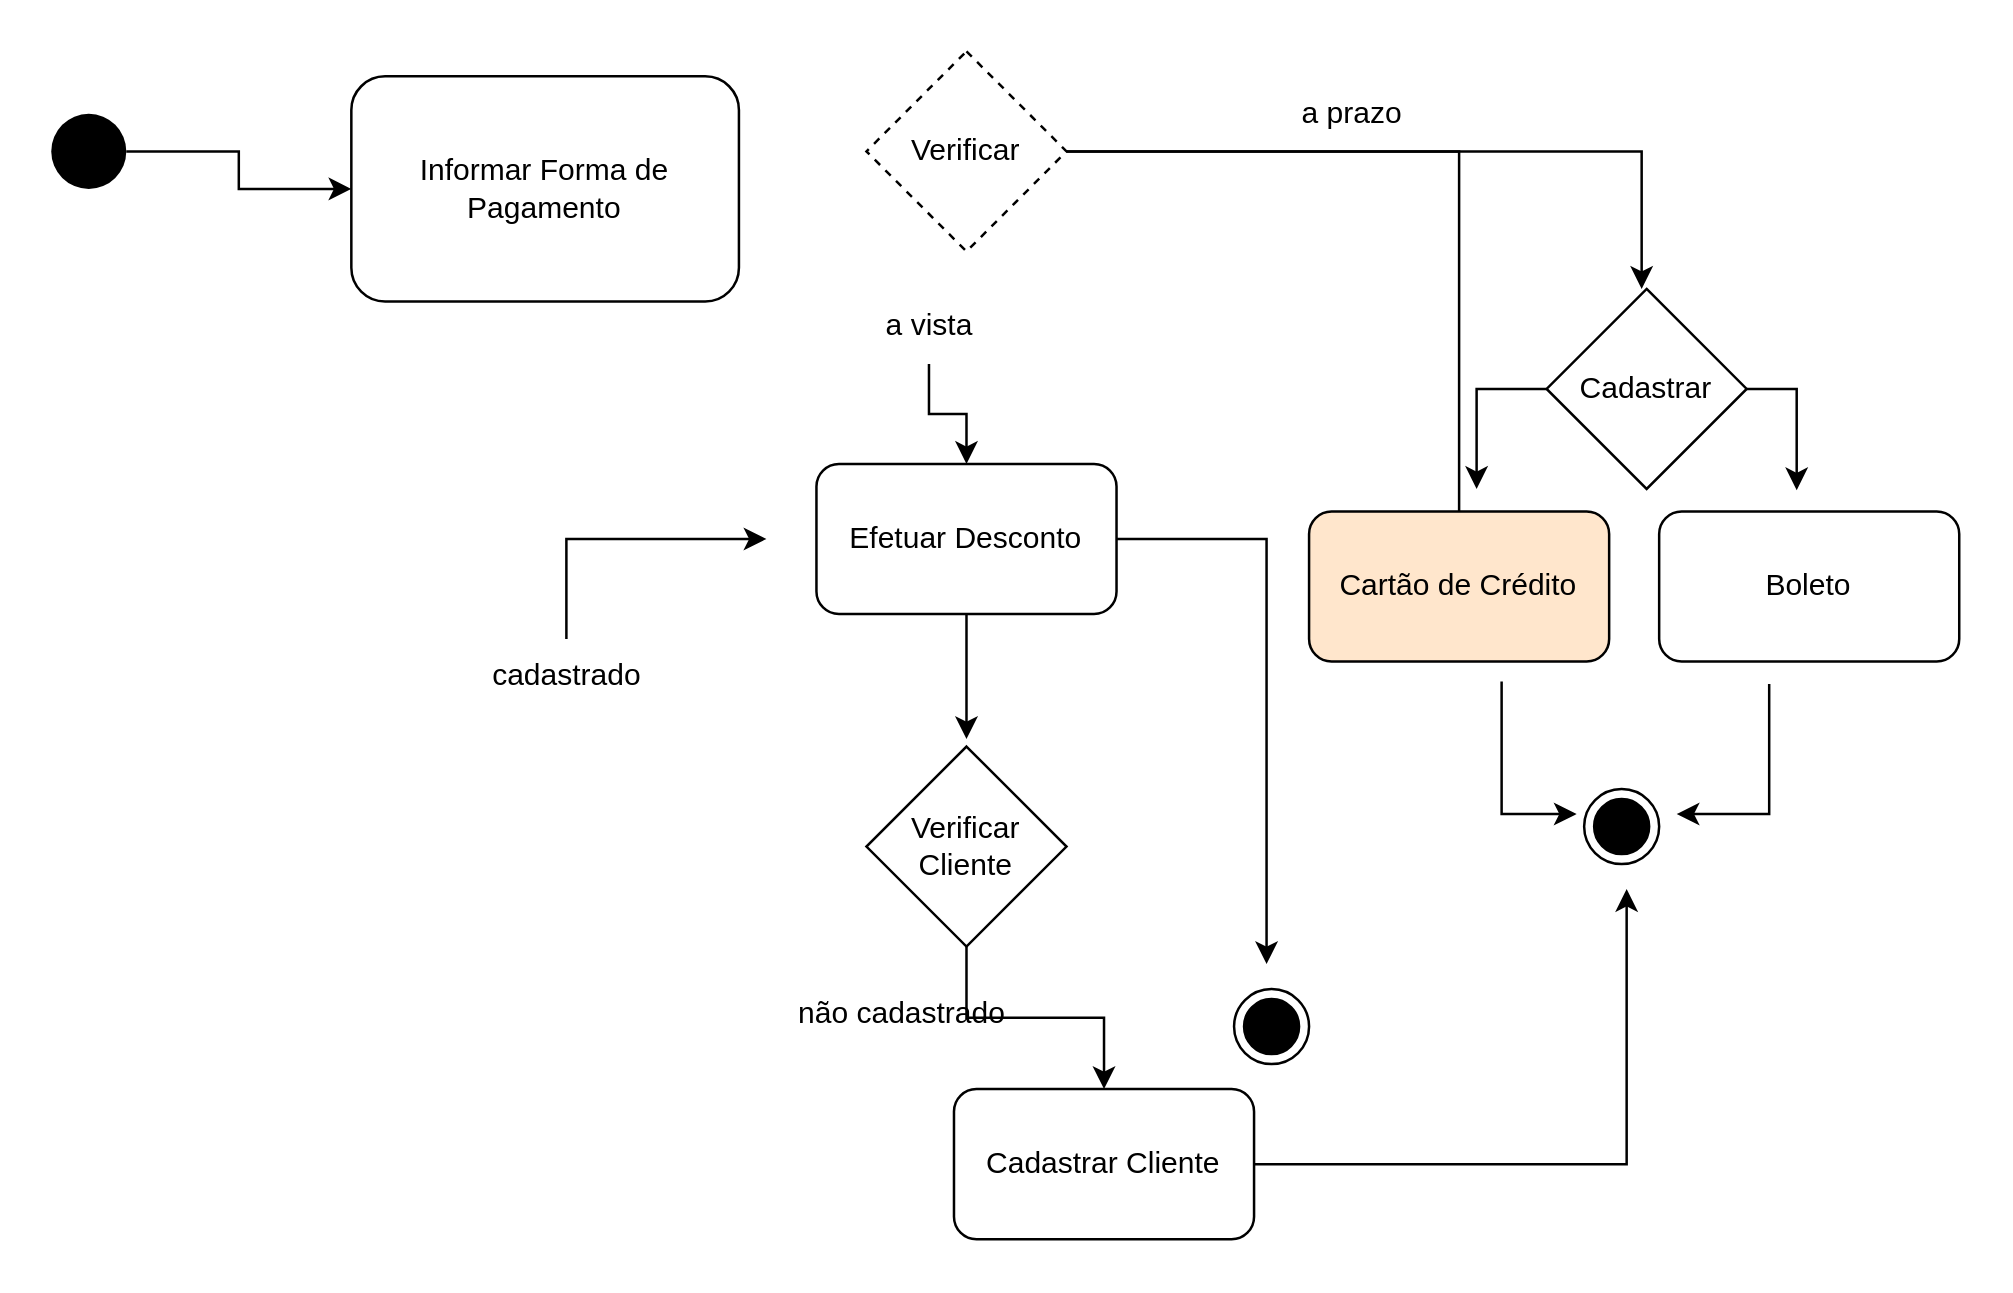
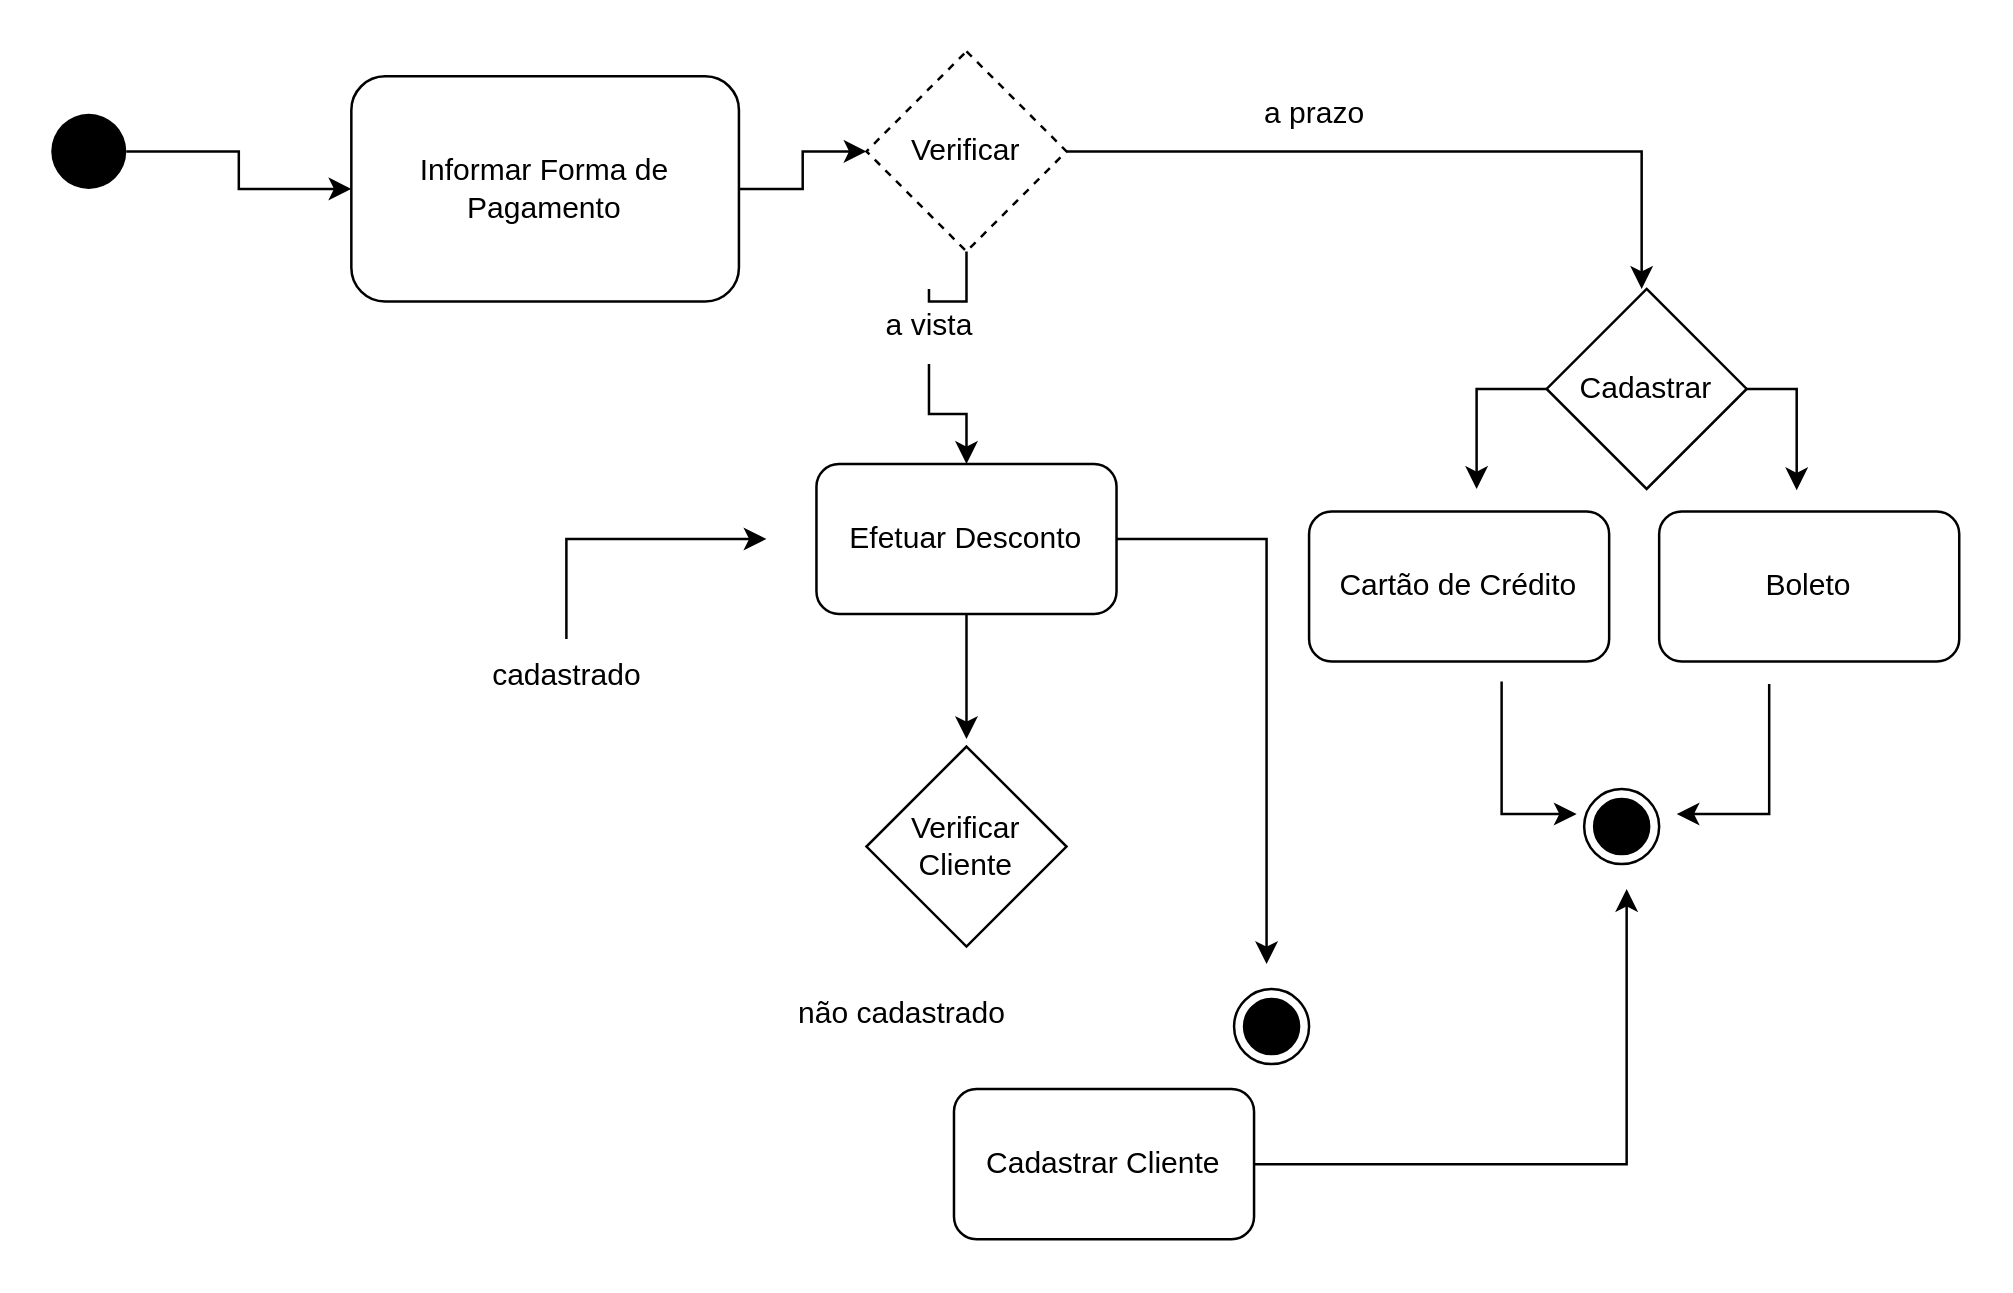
node "a prazo": moved (1351, 114) -> (1314, 114)
edge "Informar Forma de Pagamento" -> "Verificar": added
edge "Verificar" -- "Cartão de Crédito": now "Verificar" -- "a vista"
node "Cartão de Crédito": fillcolor #ffe6cc -> #ffffff
edge "Verificar Cliente" -> "Cadastrar Cliente": removed
